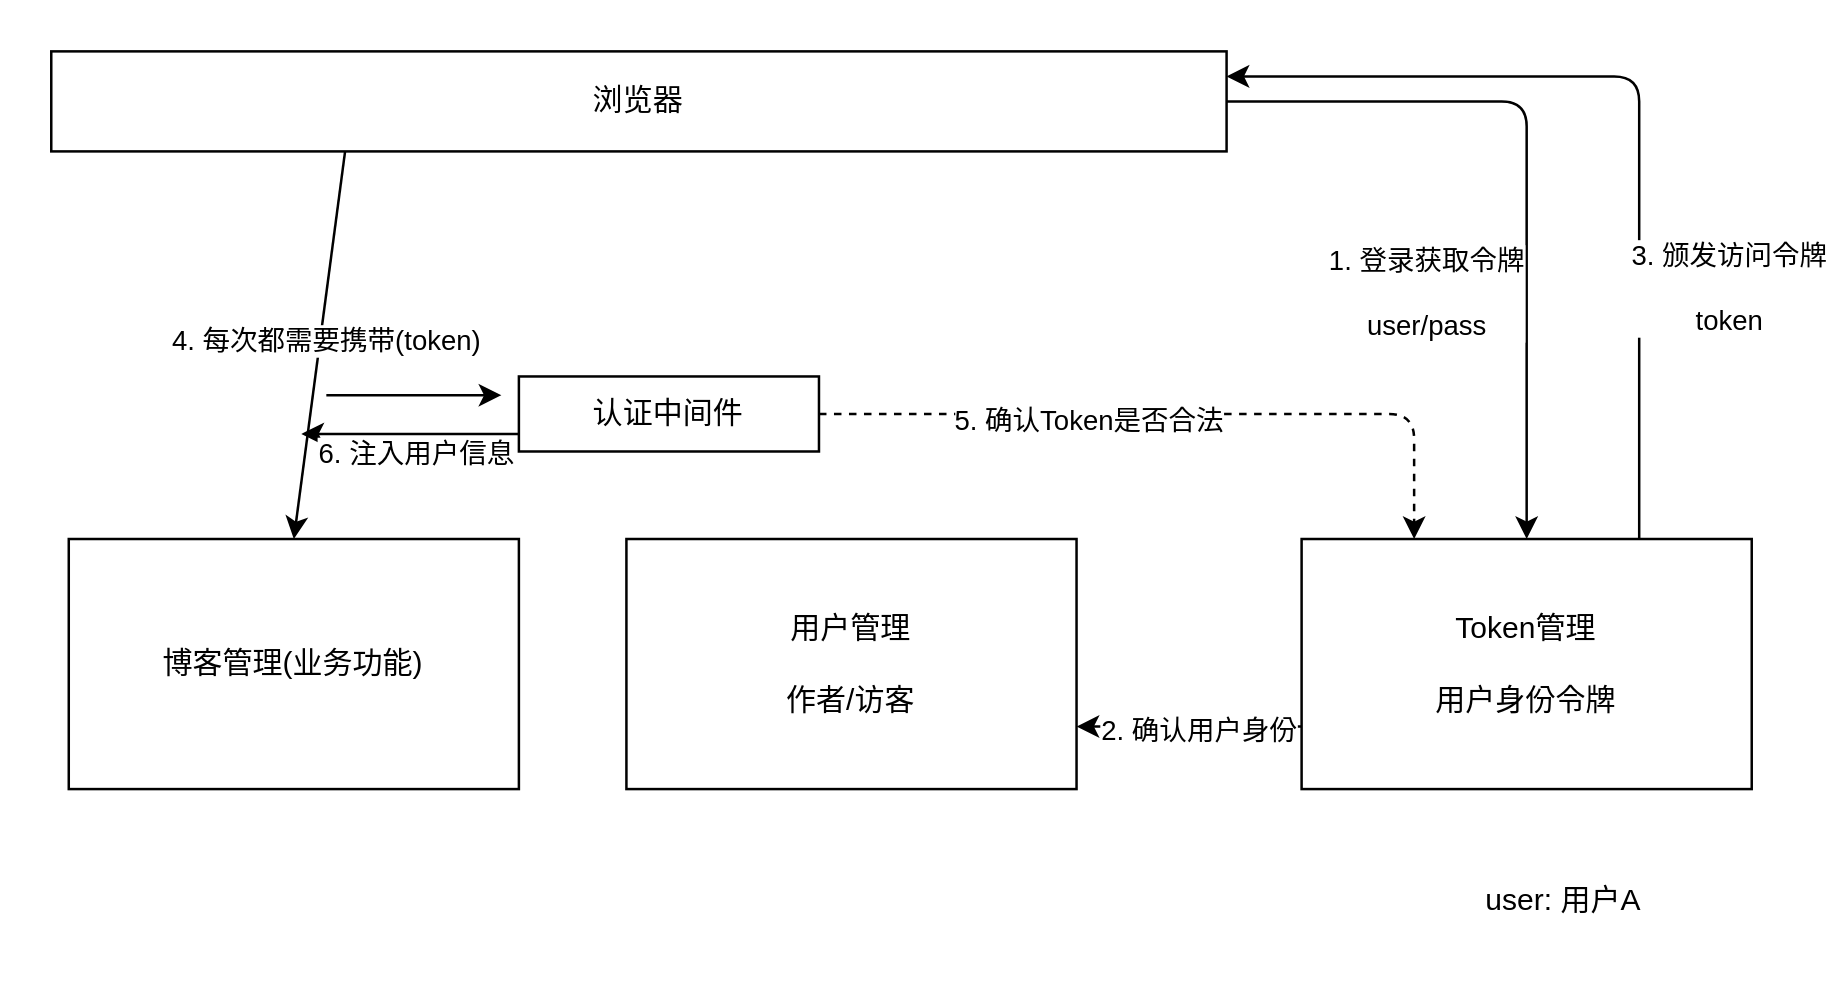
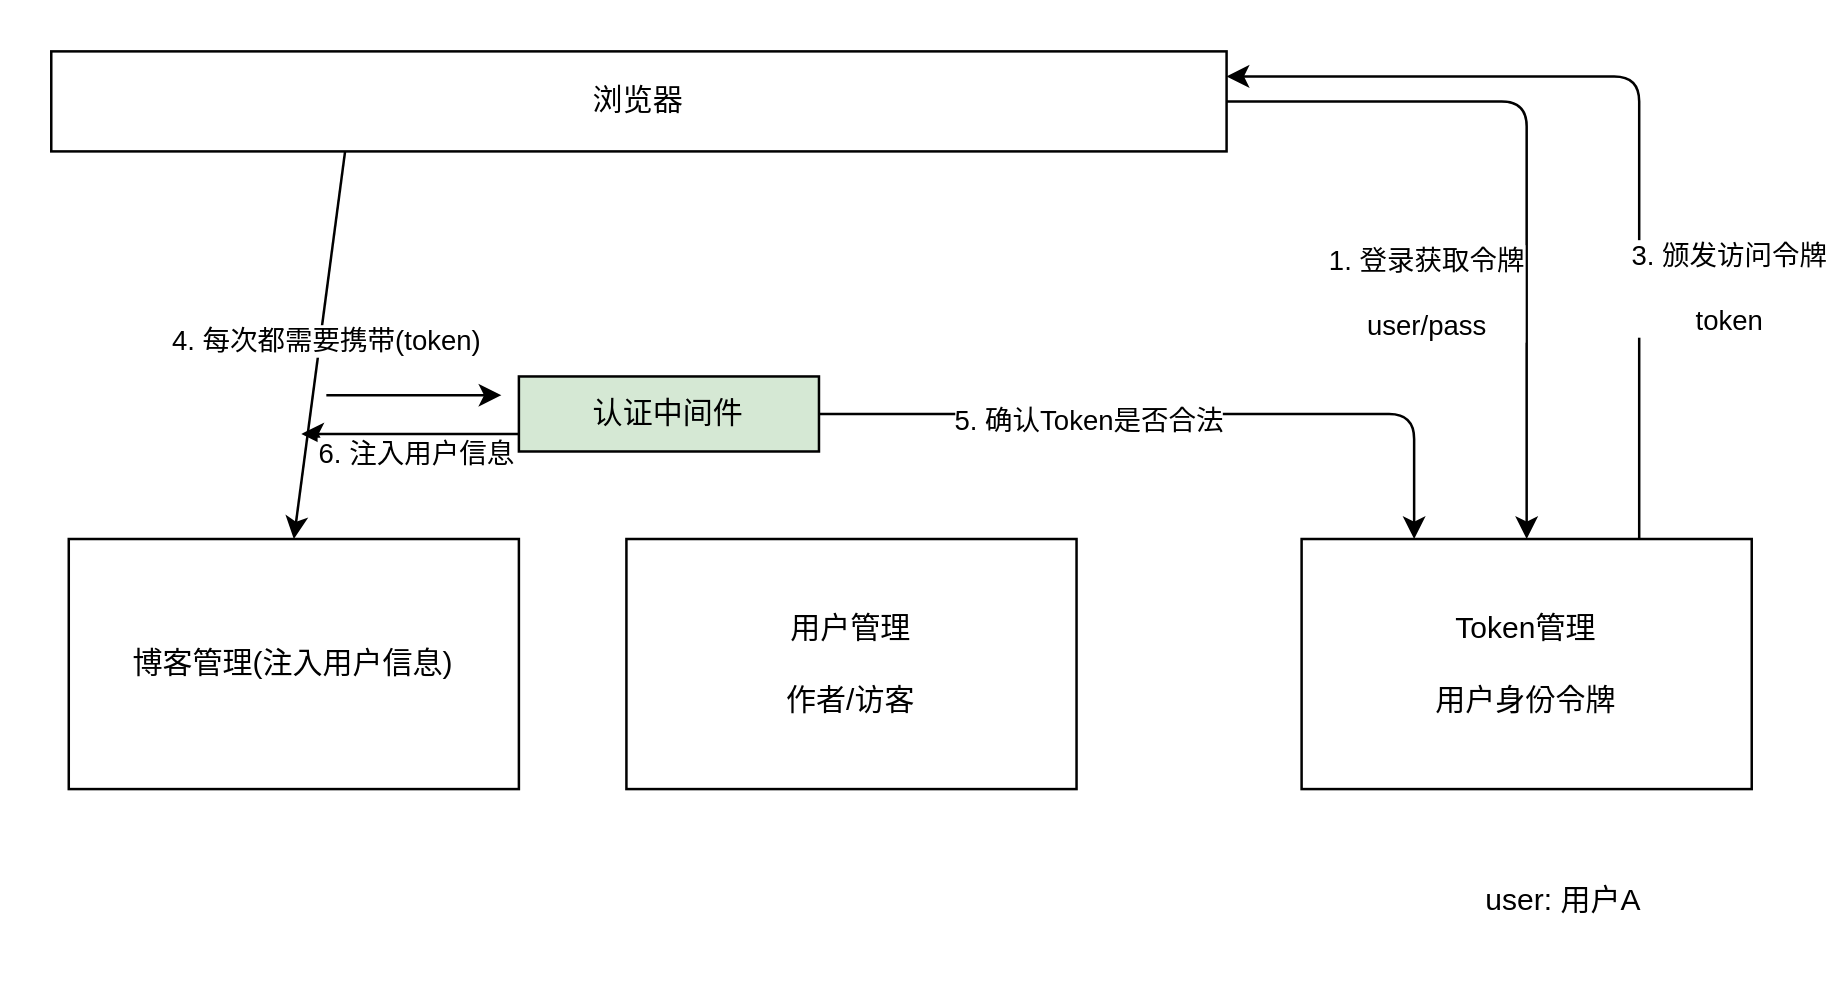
node "认证中间件": fillcolor #ffffff -> #d5e8d4
edge "认证中间件" -> "Token管理 用户身份令牌": style dashed -> solid
node "博客管理(业务功能)": label "博客管理(业务功能)" -> "博客管理(注入用户信息)"
edge "Token管理 用户身份令牌" -> "用户管理 作者/访客": removed, label "2. 确认用户身份"
